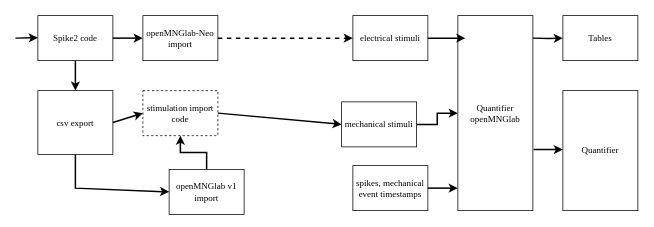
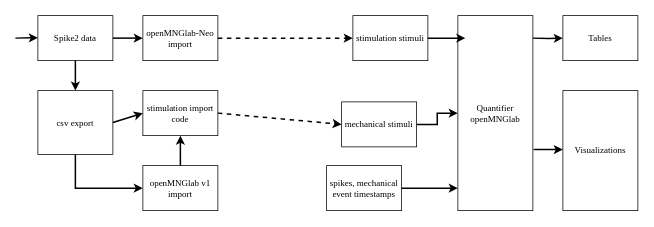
node "Spike2 code": label "Spike2 code" -> "Spike2 data"
node "electrical stimuli": label "electrical stimuli" -> "stimulation stimuli"
node "stimulation import code": style dashed -> solid
edge "stimulation import code" -> "mechanical stimuli": style solid -> dashed
node "Quantifier": label "Quantifier" -> "Visualizations"
node "spikes, mechanical event timestamps": moved (390, 188) -> (364, 188)
node "openMNGlab v1 import": moved (207, 192) -> (180, 188)
